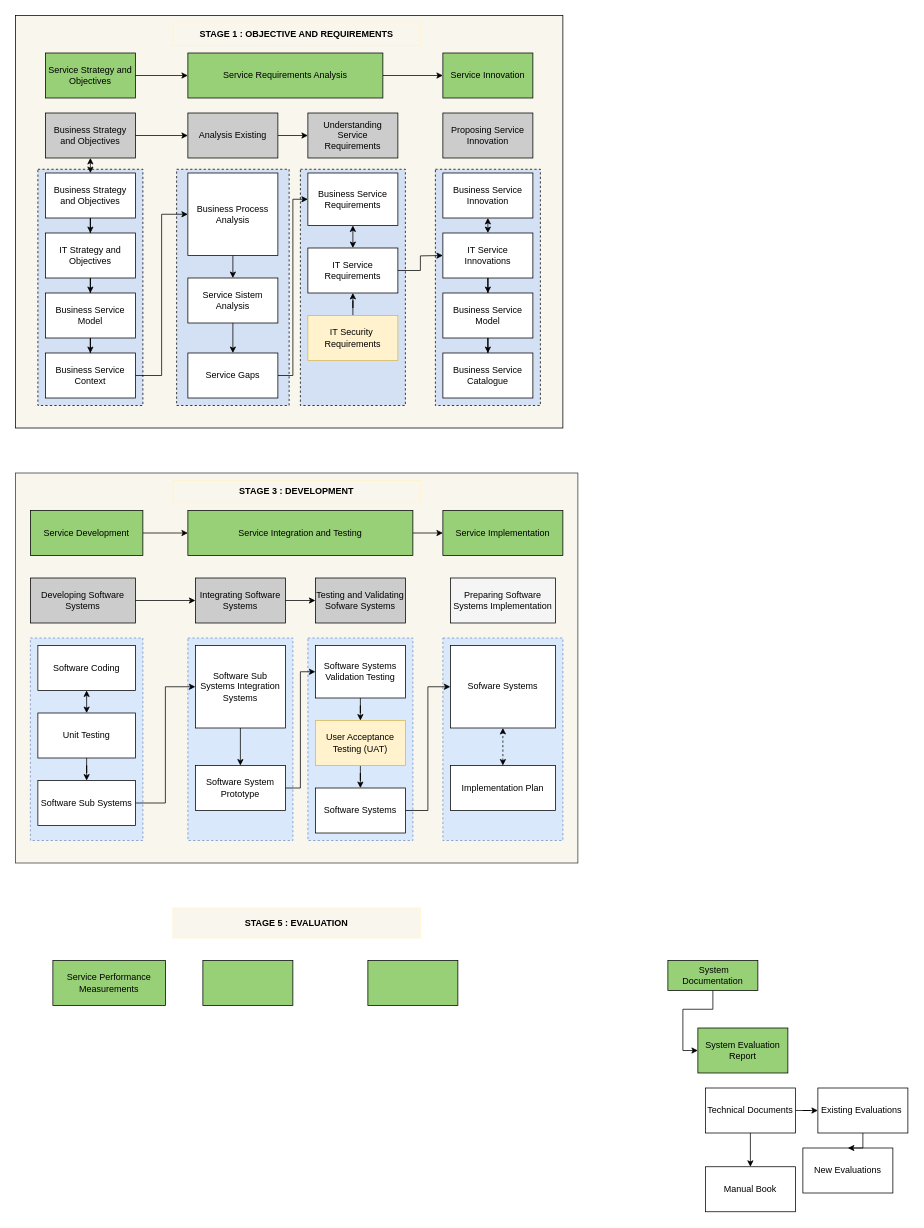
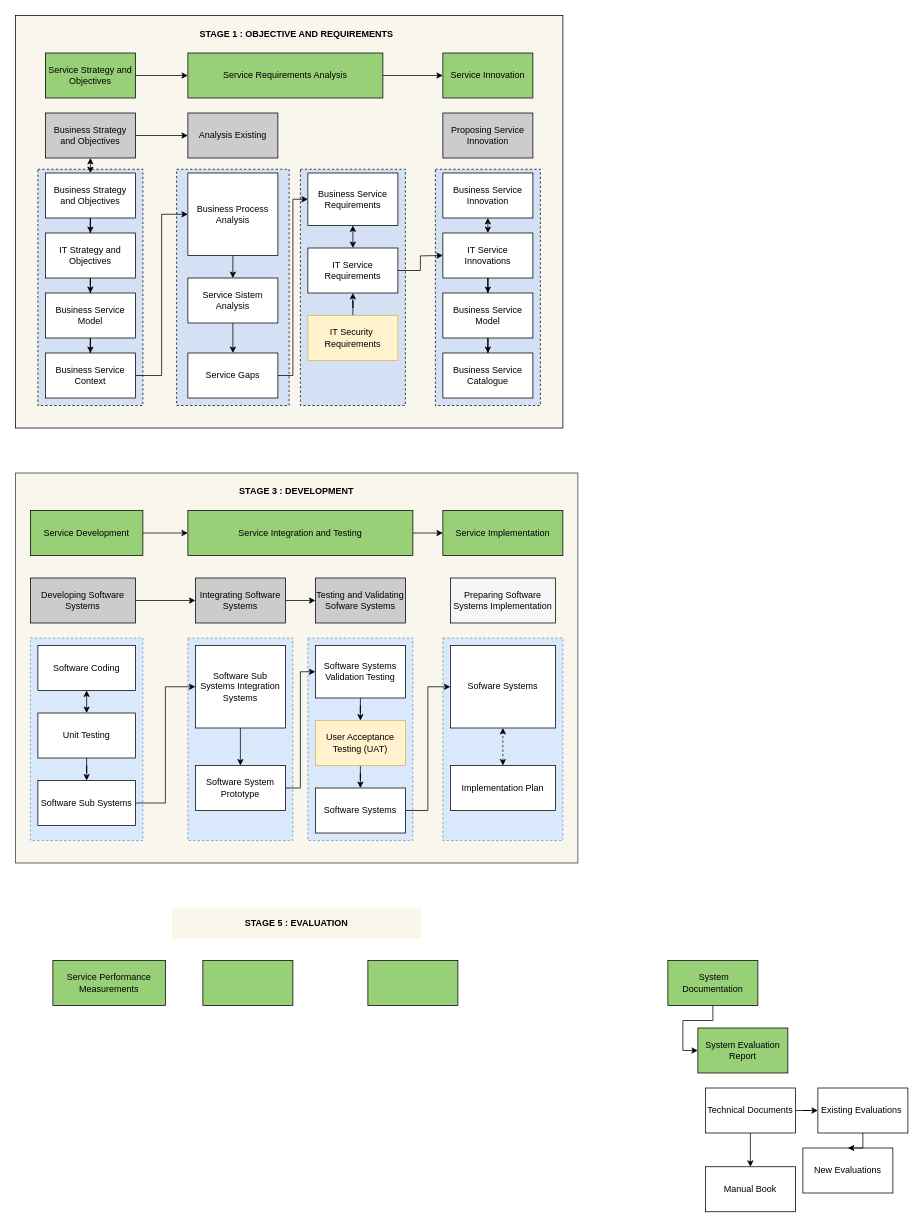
edge "Analysis Existing" -> "Understanding Service Requirements": removed
node "Understanding Service Requirements": removed
node "System Documentation": size 90x30 -> 90x45
